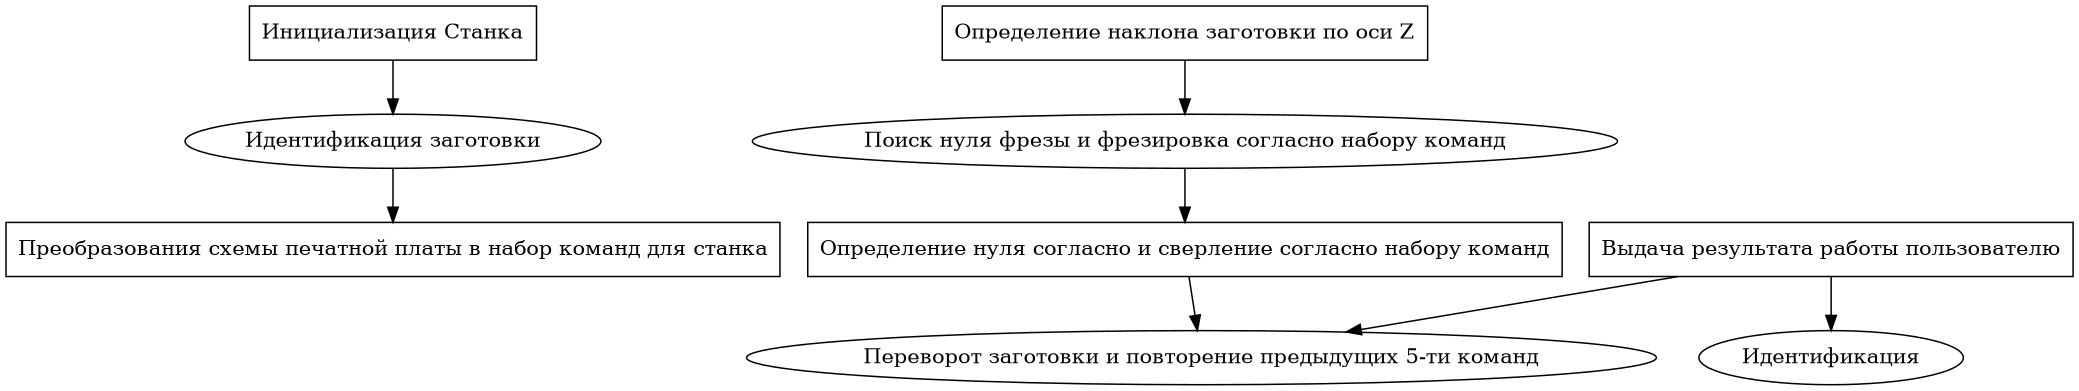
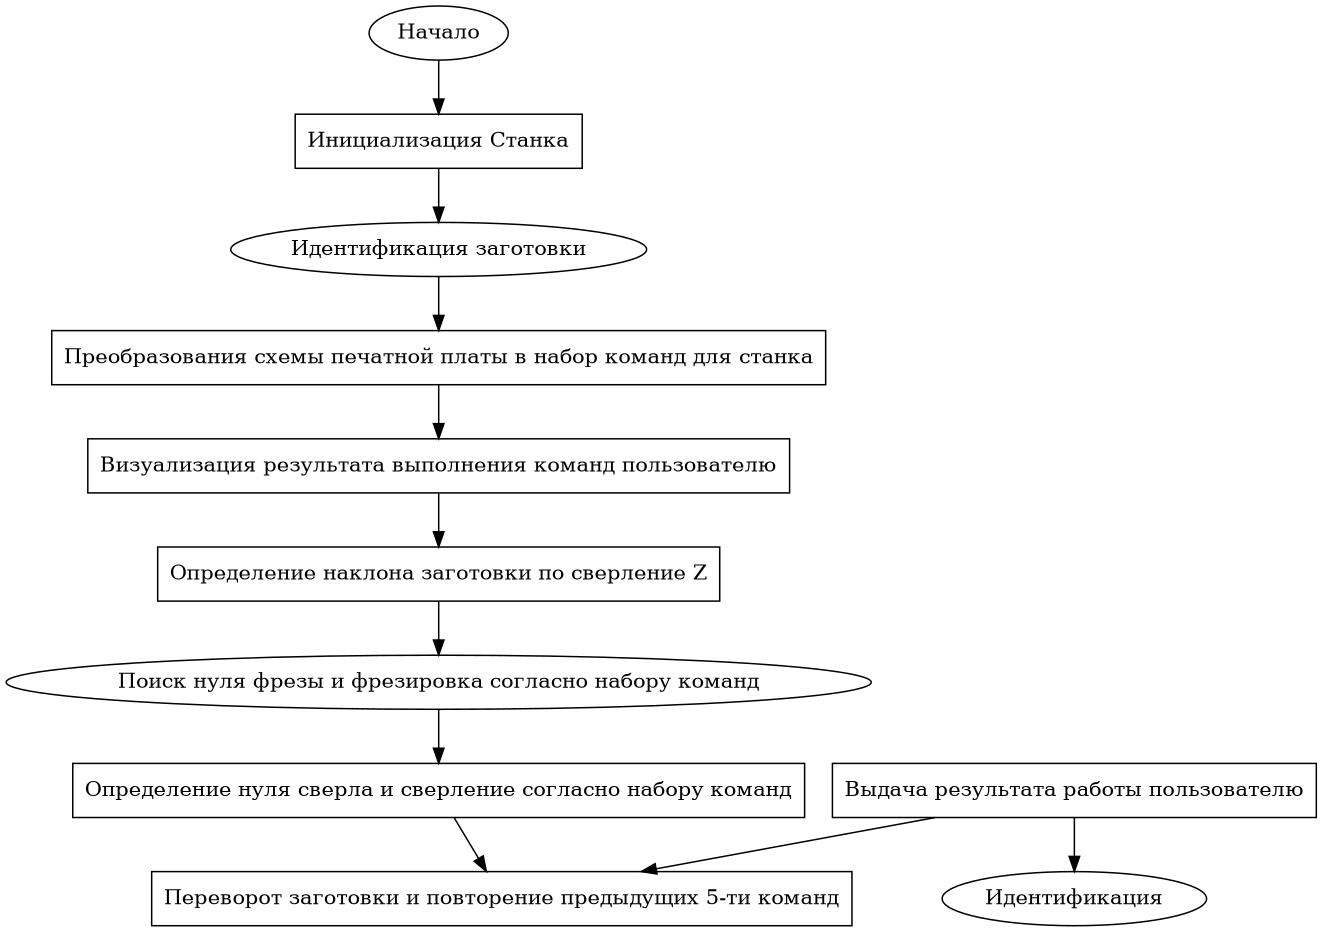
node "Начало": added
node "Определение наклона заготовки по оси Z": label "Определение наклона заготовки по оси Z" -> "Определение наклона заготовки по сверление Z"
node "Определение нуля согласно и сверление согласно набору команд": label "Определение нуля согласно и сверление согласно набору команд" -> "Определение нуля сверла и сверление согласно набору команд"
node "Переворот заготовки и повторение предыдущих 5-ти команд": shape ellipse -> box
node "Визуализация результата выполнения команд пользователю": added
